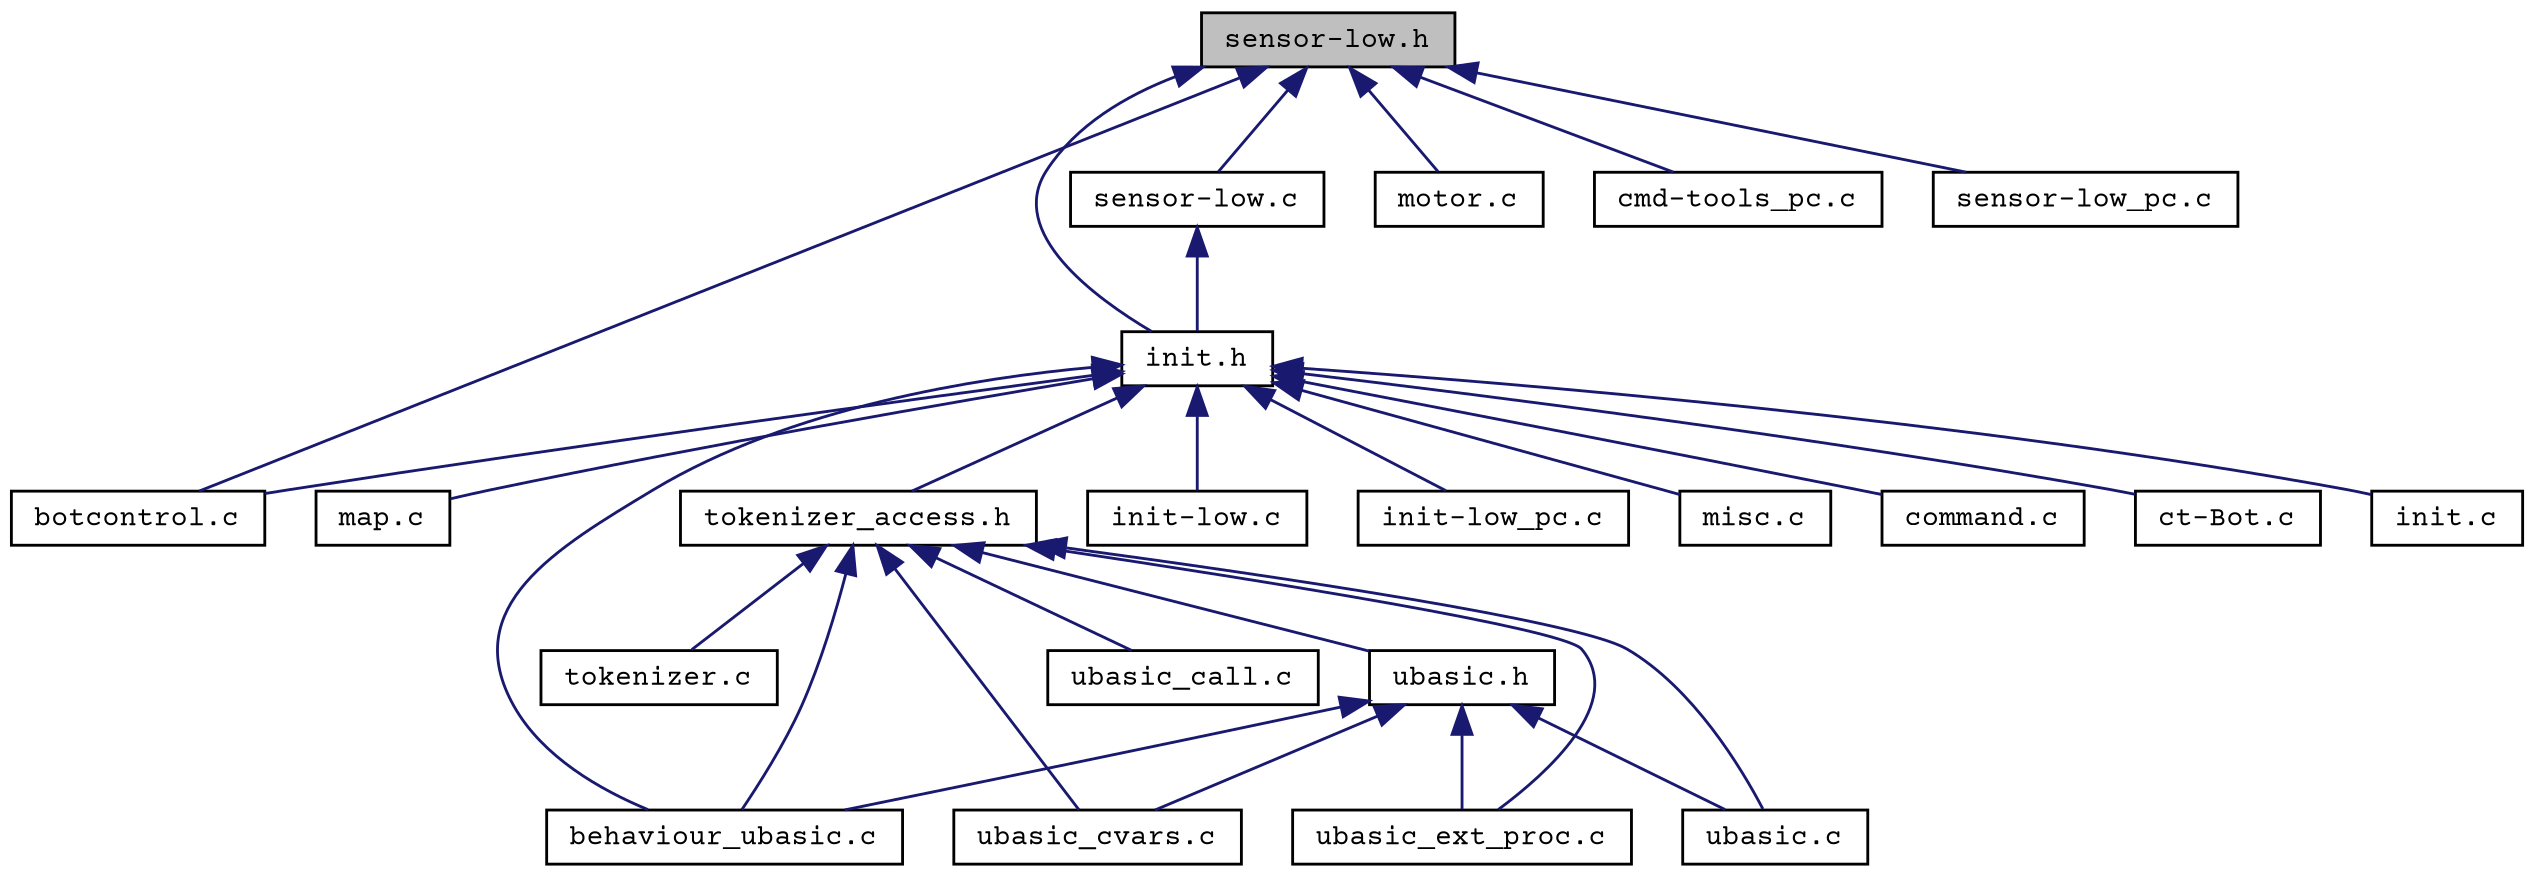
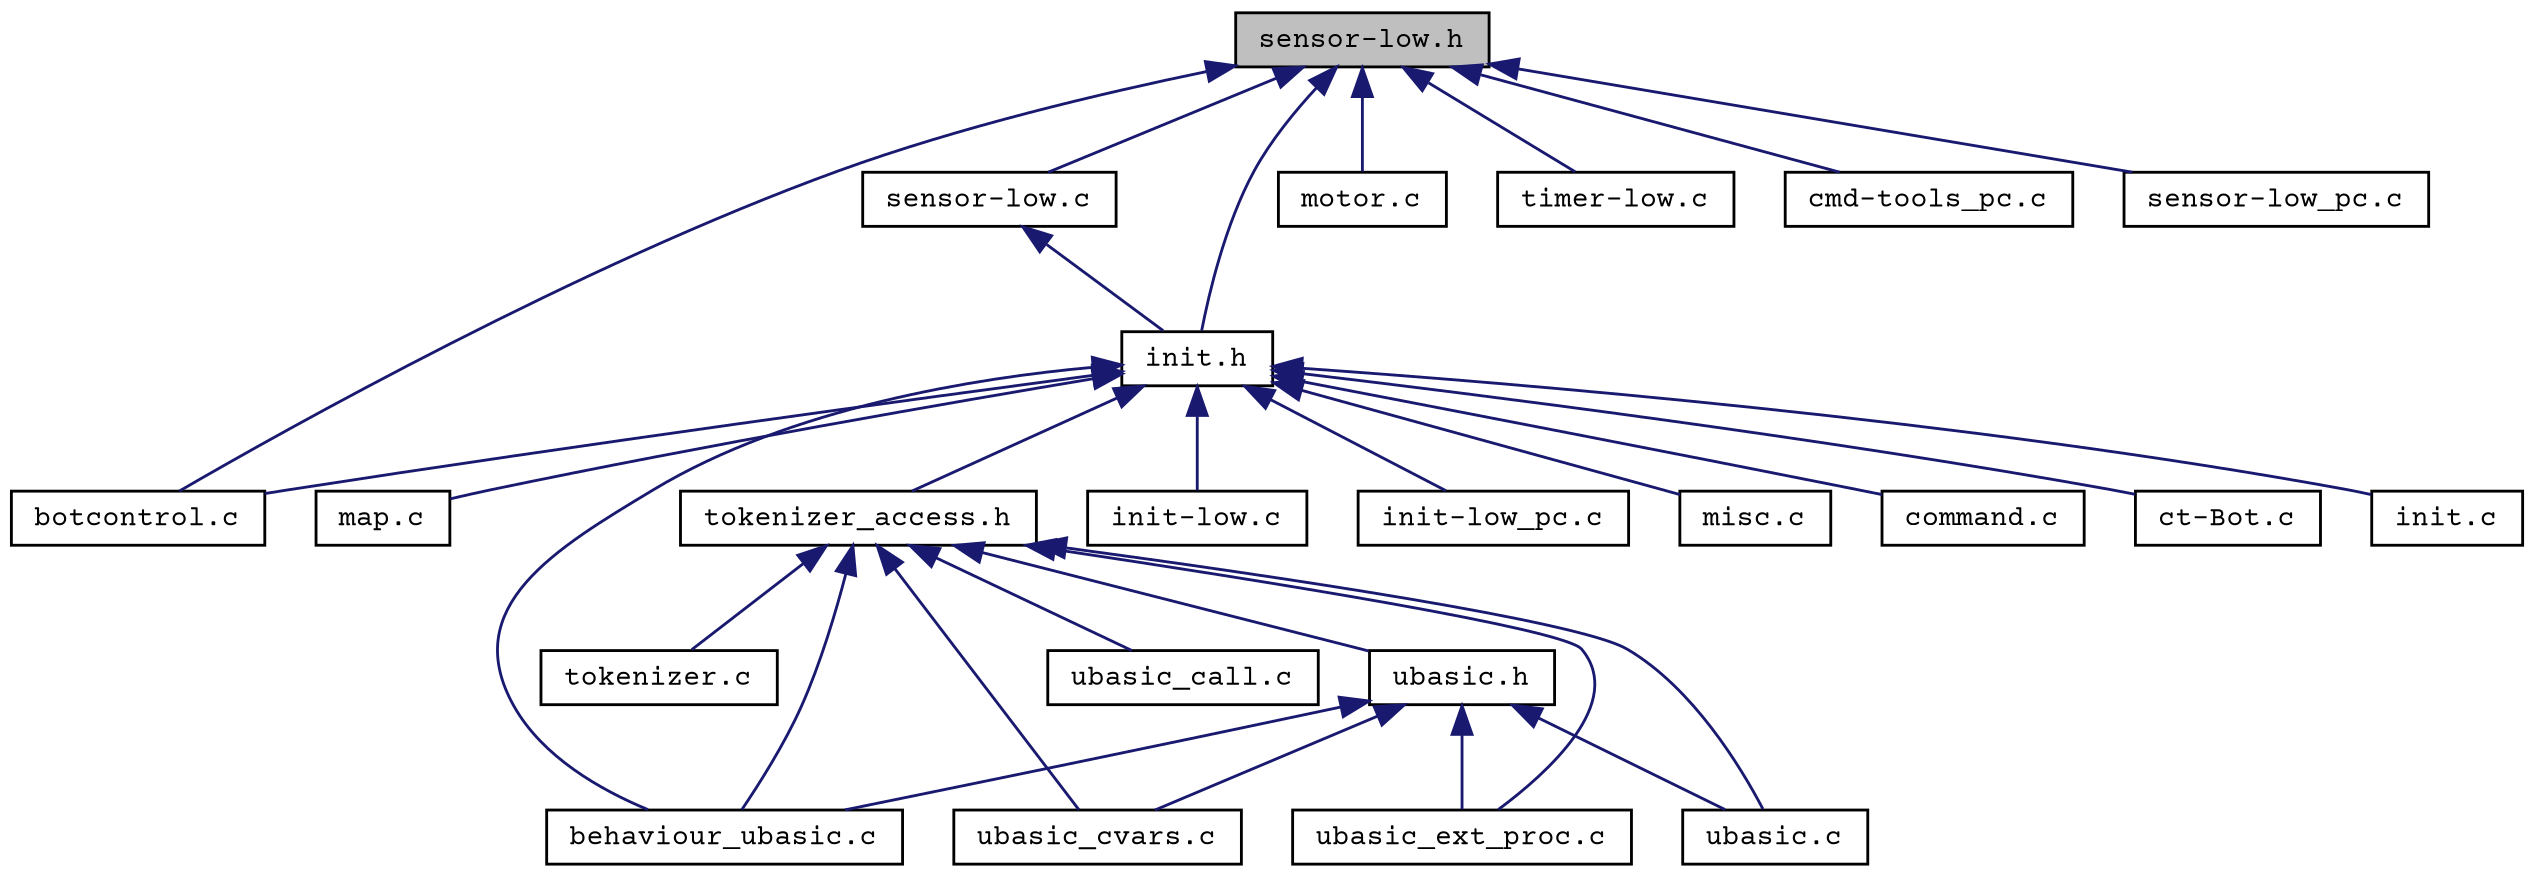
node "timer-low.c": added
